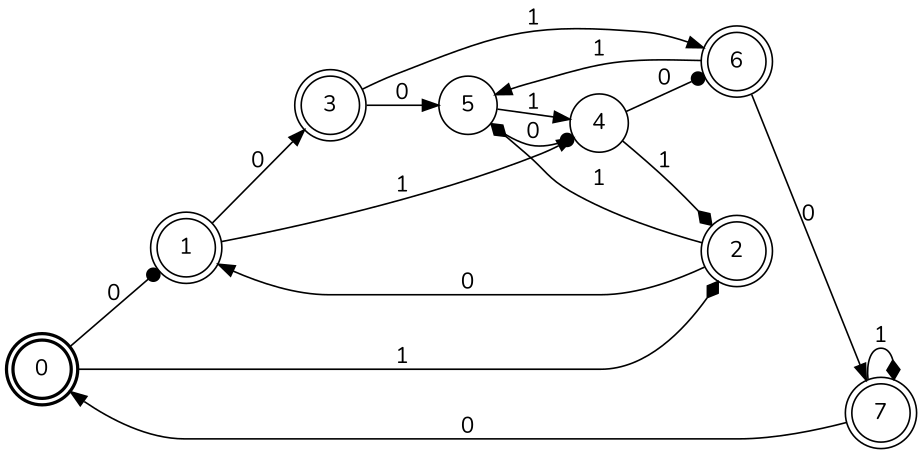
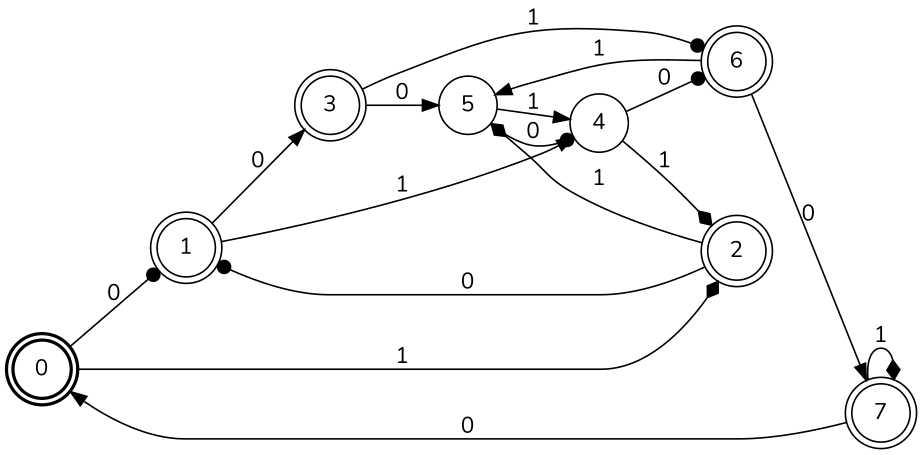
edge "3" -> "6": arrowhead normal -> dot
edge "2" -> "1": arrowhead normal -> dot
